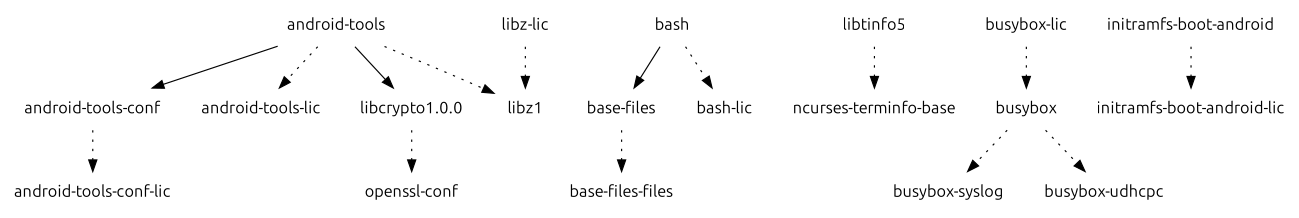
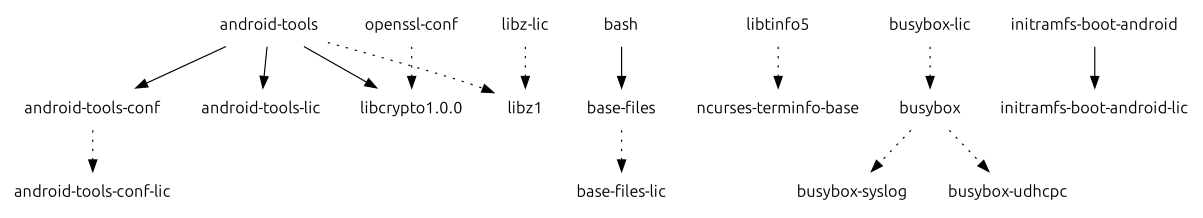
edge "initramfs-boot-android" -> "initramfs-boot-android-lic": style dotted -> solid
edge "android-tools" -> "android-tools-lic": style dotted -> solid
node "bash-lic": removed
edge "libcrypto1.0.0" -> "openssl-conf": reversed
node "base-files-files": label "base-files-files" -> "base-files-lic"
